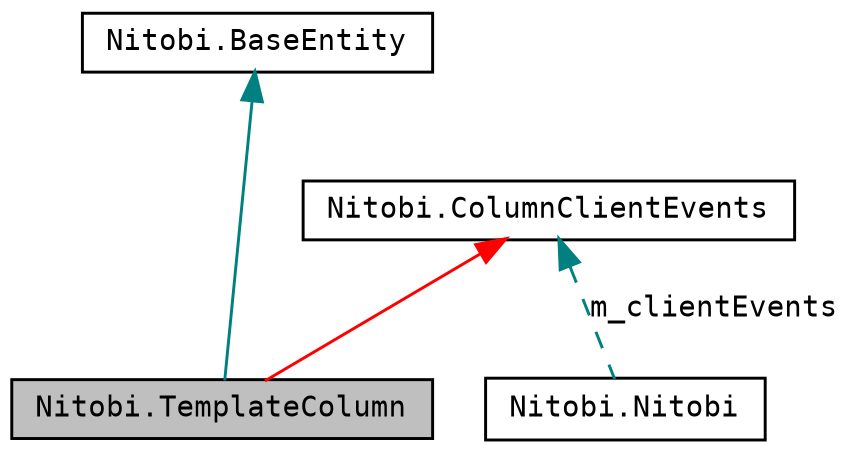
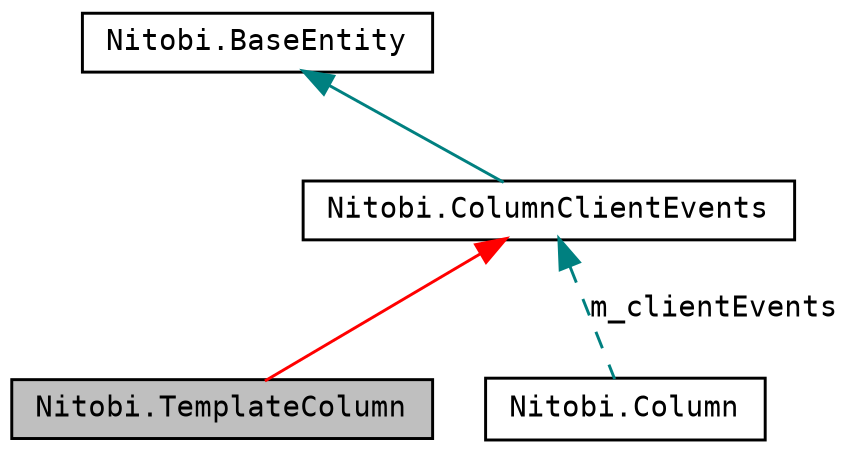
edge "Nitobi.TemplateColumn" -> "Nitobi.BaseEntity": now "Nitobi.ColumnClientEvents" -> "Nitobi.BaseEntity"
node "Nitobi.Nitobi": label "Nitobi.Nitobi" -> "Nitobi.Column"
